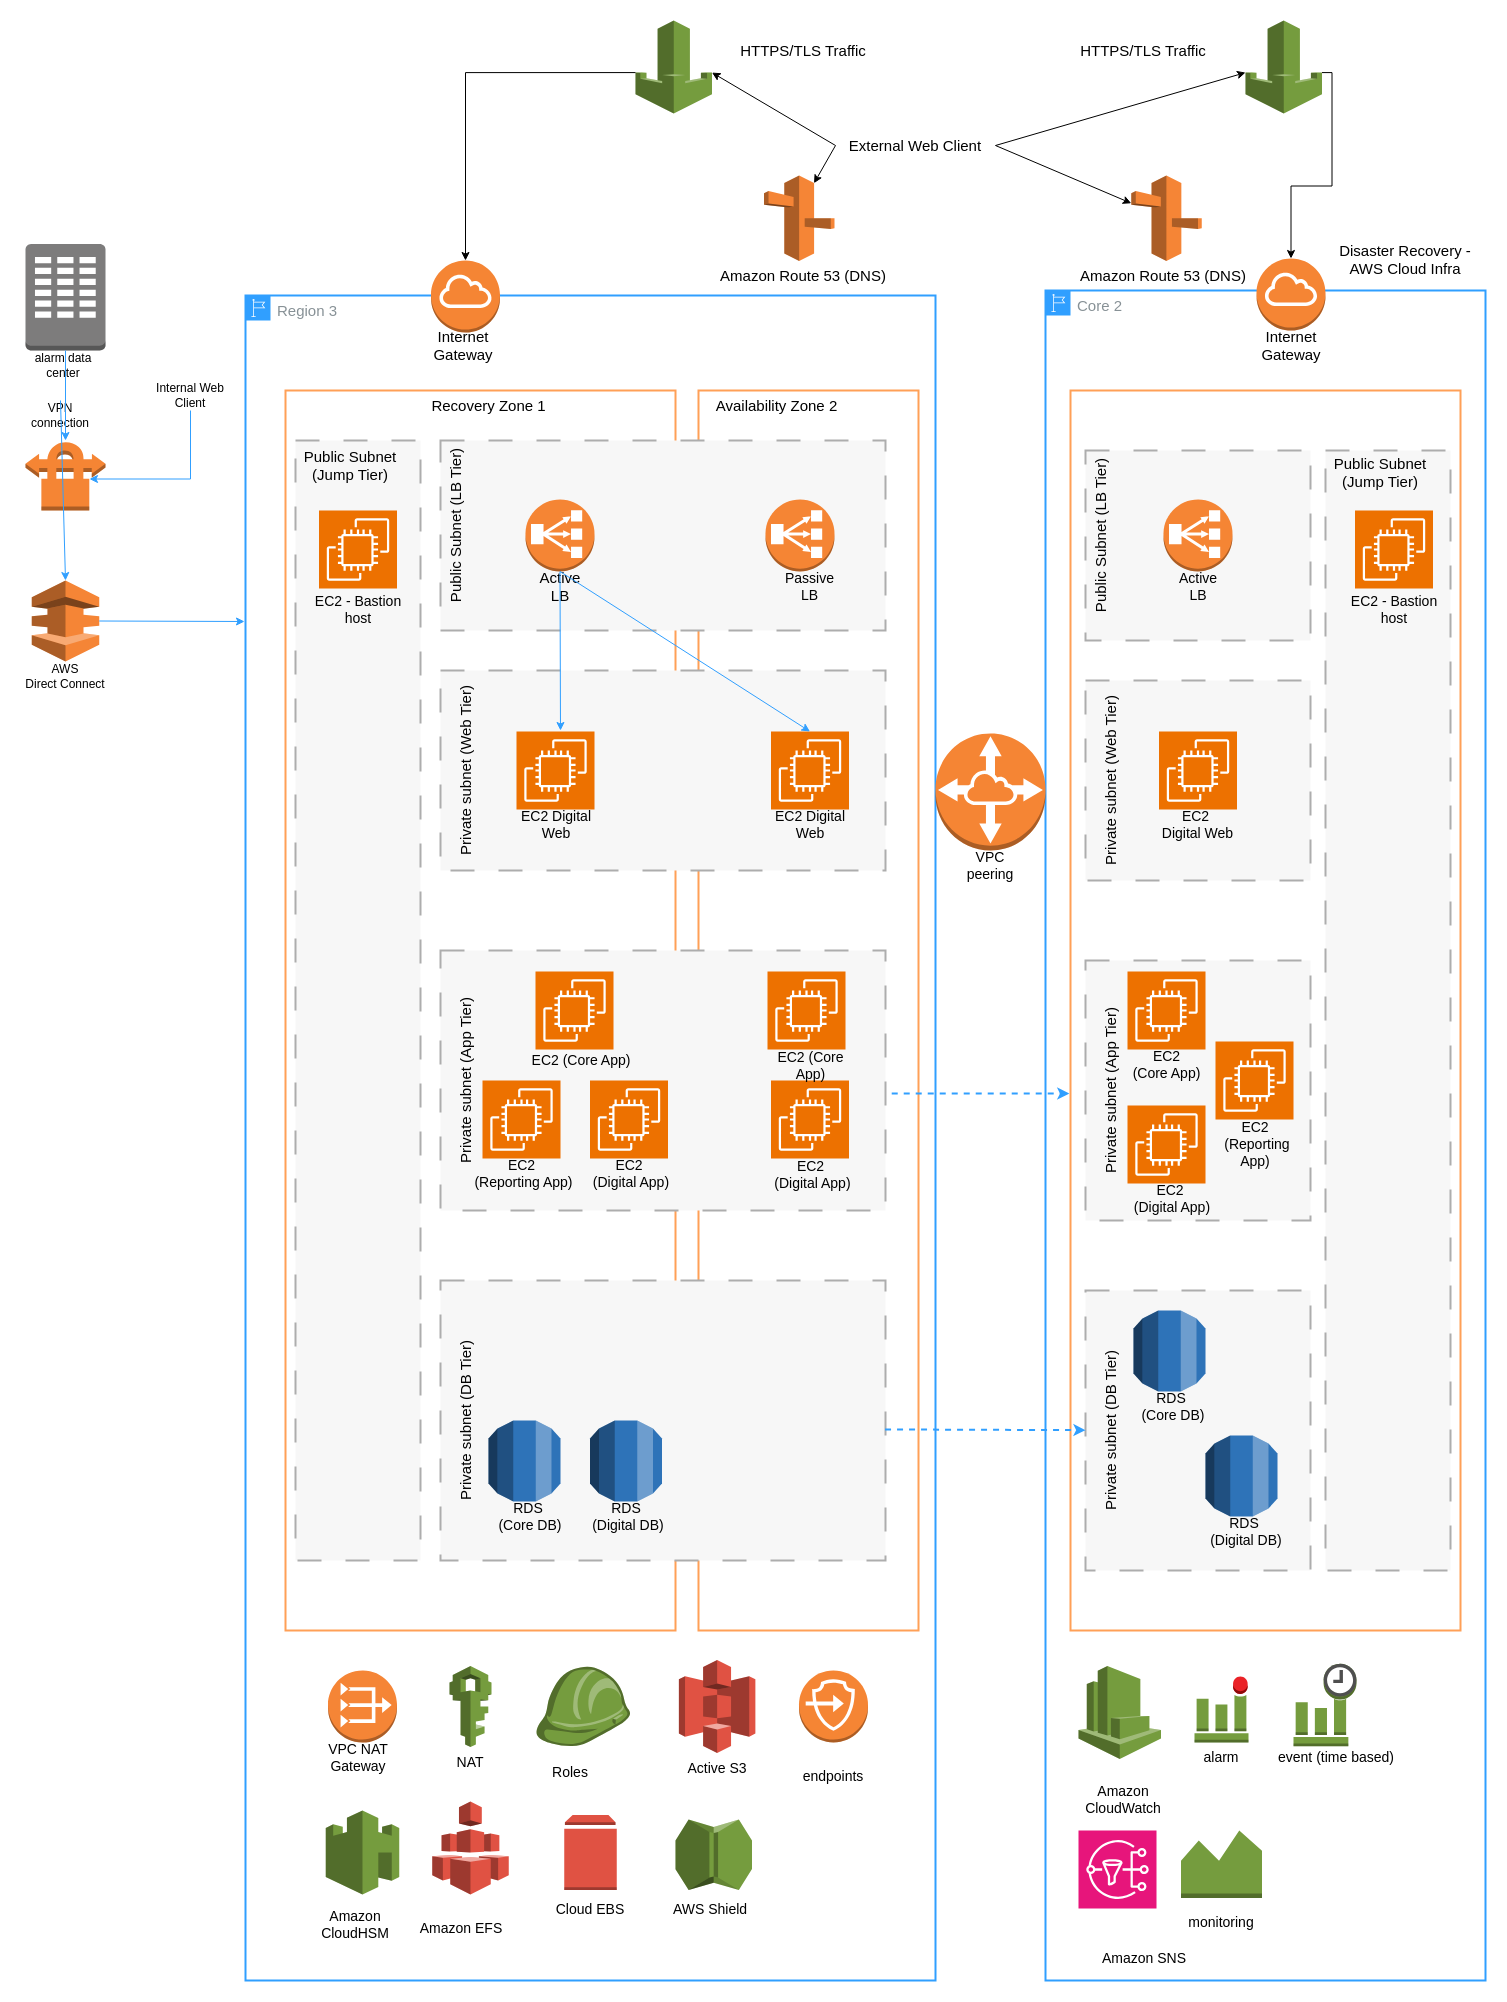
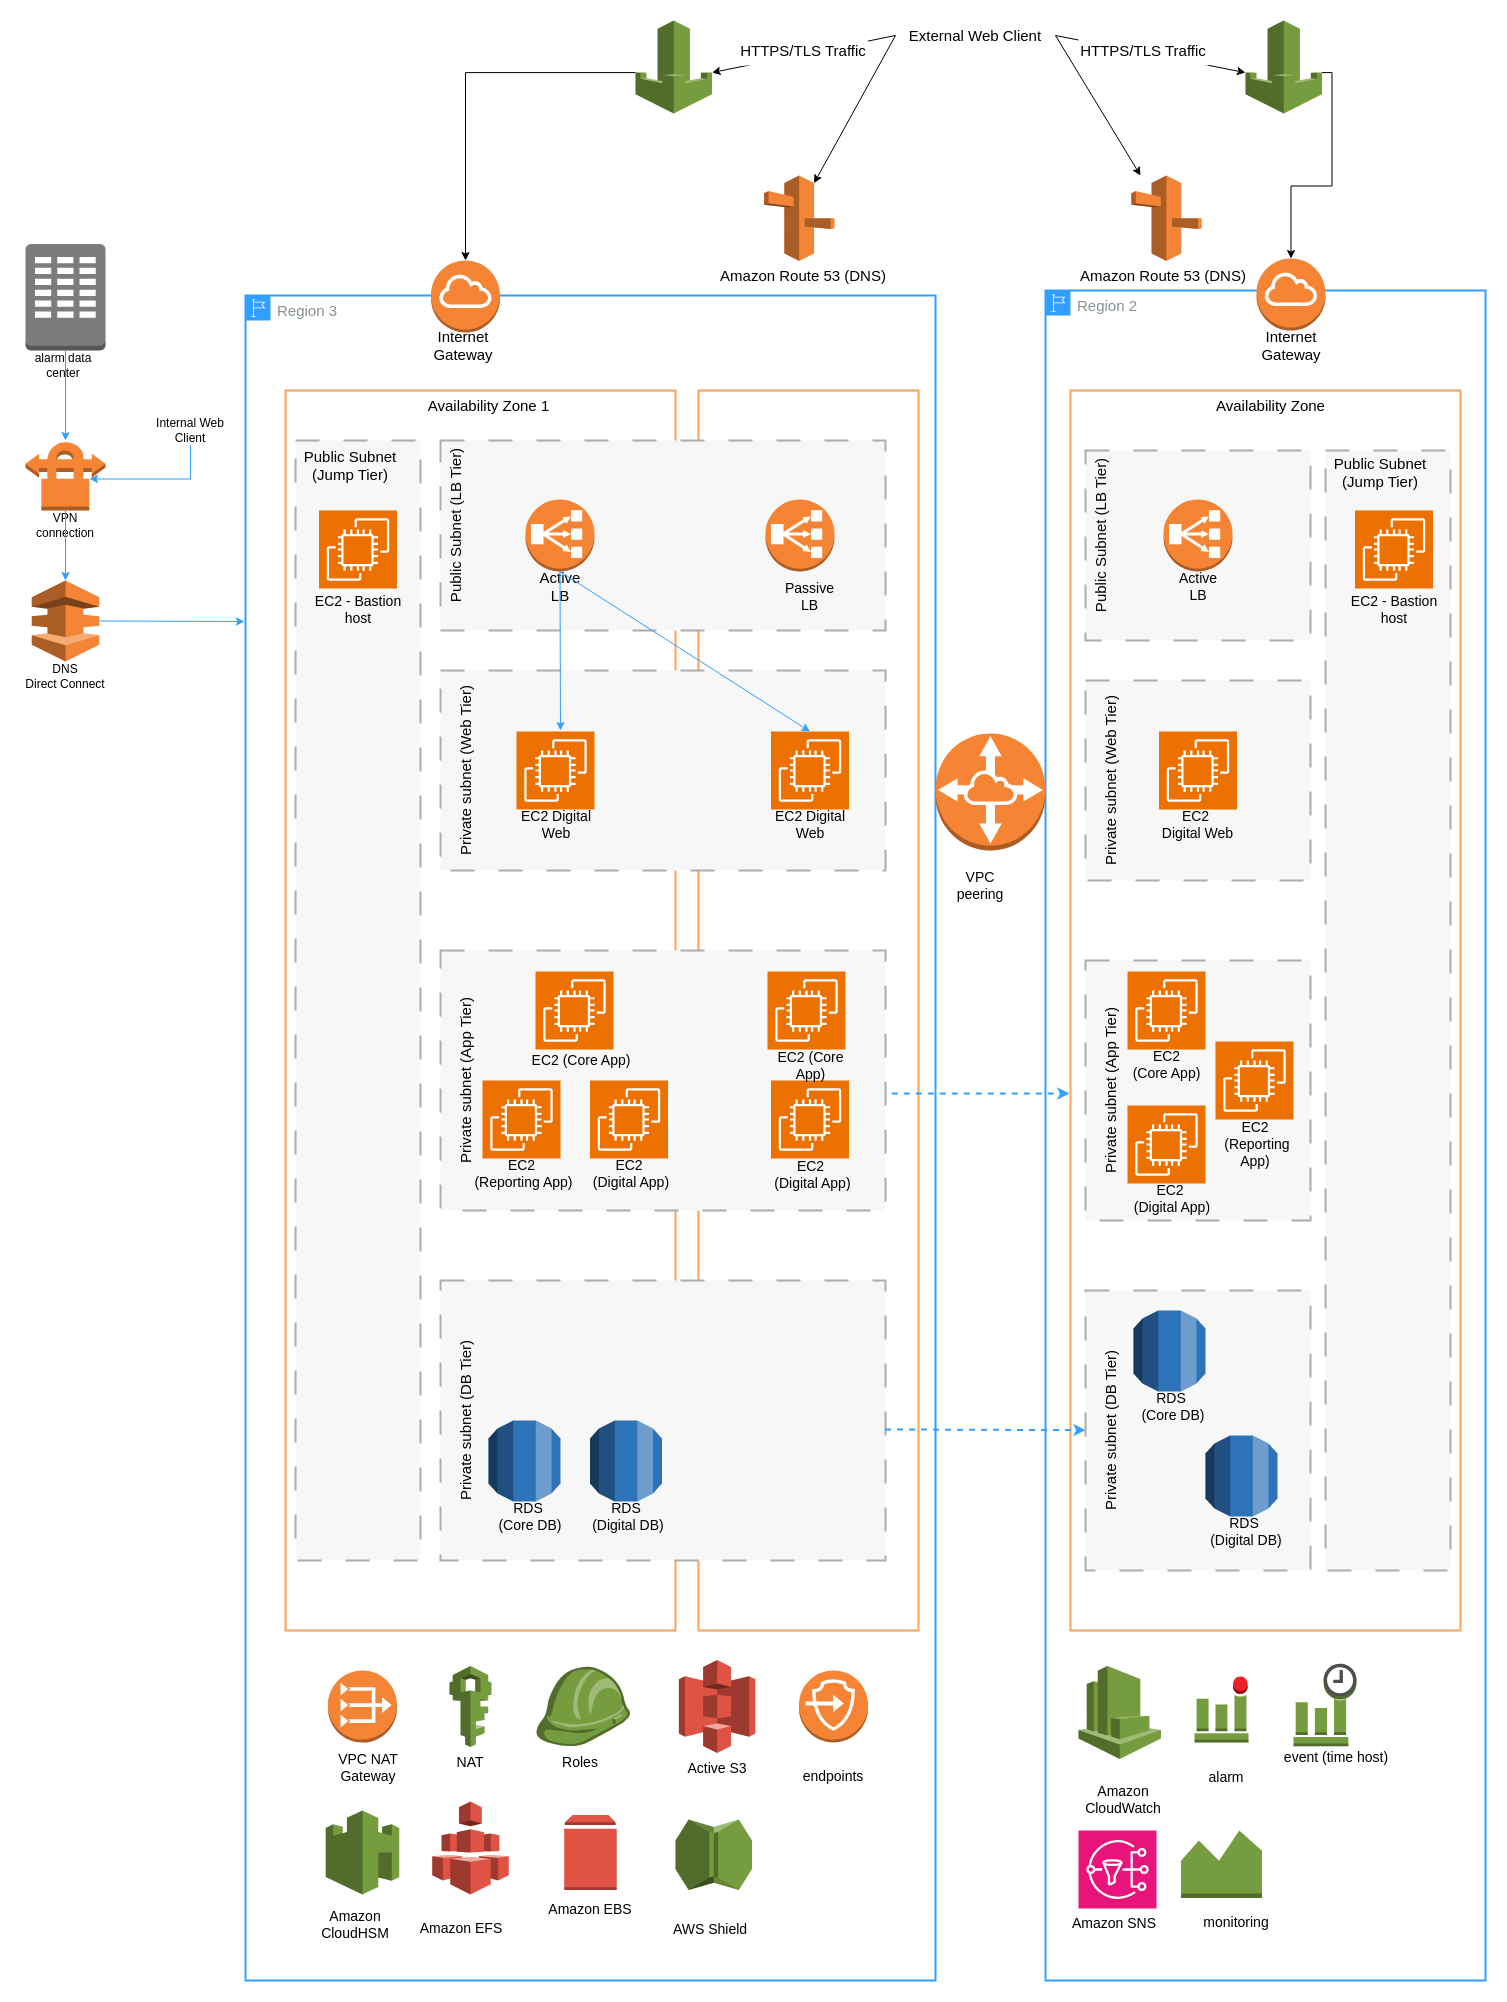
node "External Web Client": moved (916, 146) -> (976, 36)
node "Disaster Recovery - AWS Cloud Infra": removed
node "Core 2": label "Core 2" -> "Region 2"
node "Internal Web Client": moved (191, 396) -> (191, 431)
node "Recovery Zone 1": label "Recovery Zone 1" -> "Availability Zone 1"
node "Availability Zone 2": removed
node "Availability Zone": added
node "VPN connection": moved (61, 416) -> (66, 526)
node "Passive LB": moved (810, 587) -> (810, 597)
node "AWSDirect Connect": label "AWSDirect Connect" -> "DNSDirect Connect"
node "VPC peering": moved (991, 866) -> (981, 886)
node "VPC NAT Gateway": moved (358, 1758) -> (368, 1768)
node "alarm": moved (1222, 1758) -> (1227, 1778)
node "event (time based)": label "event (time based)" -> "event (time host)"
node "Roles": moved (571, 1772) -> (581, 1762)
node "Cloud EBS": label "Cloud EBS" -> "Amazon EBS"
node "AWS Shield": moved (710, 1910) -> (710, 1930)
node "monitoring": moved (1222, 1923) -> (1237, 1923)
node "Amazon SNS": moved (1144, 1959) -> (1114, 1924)
